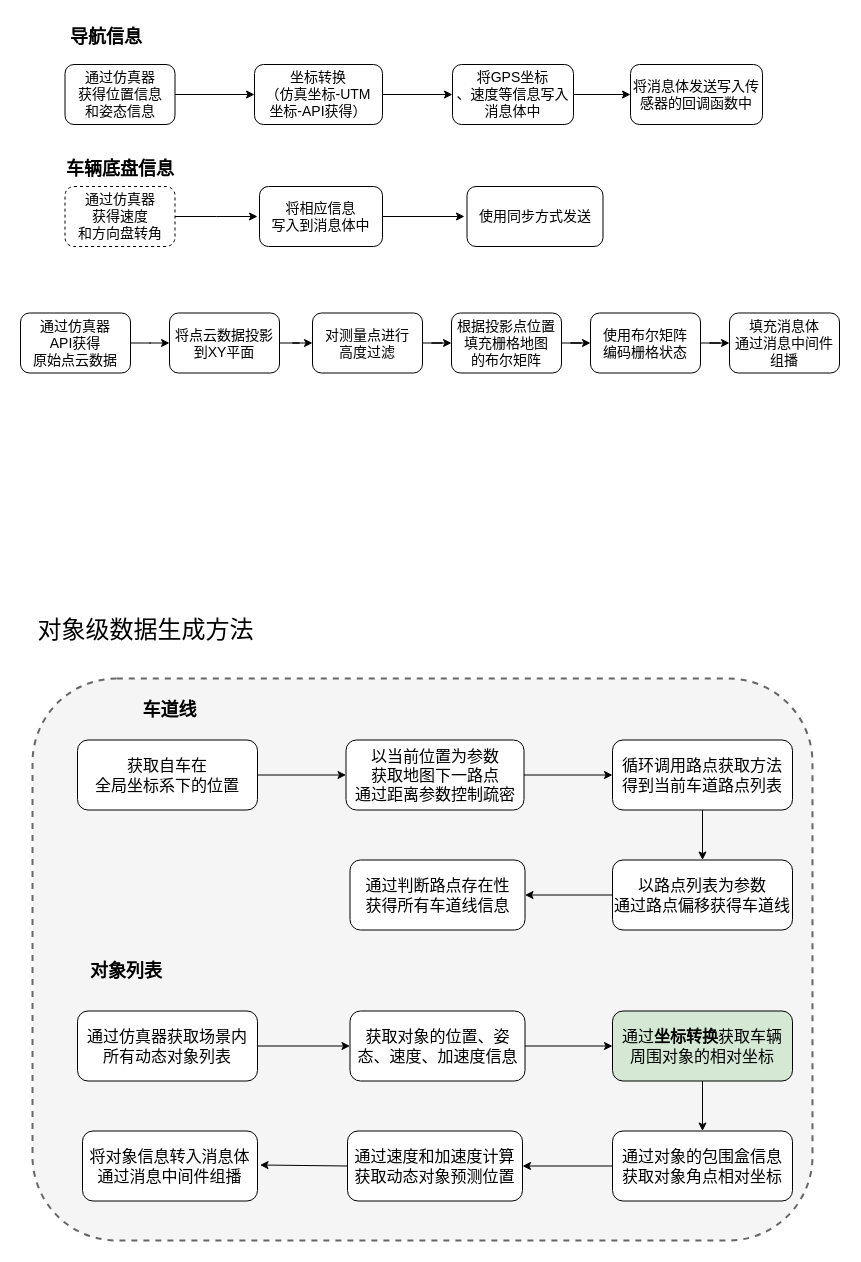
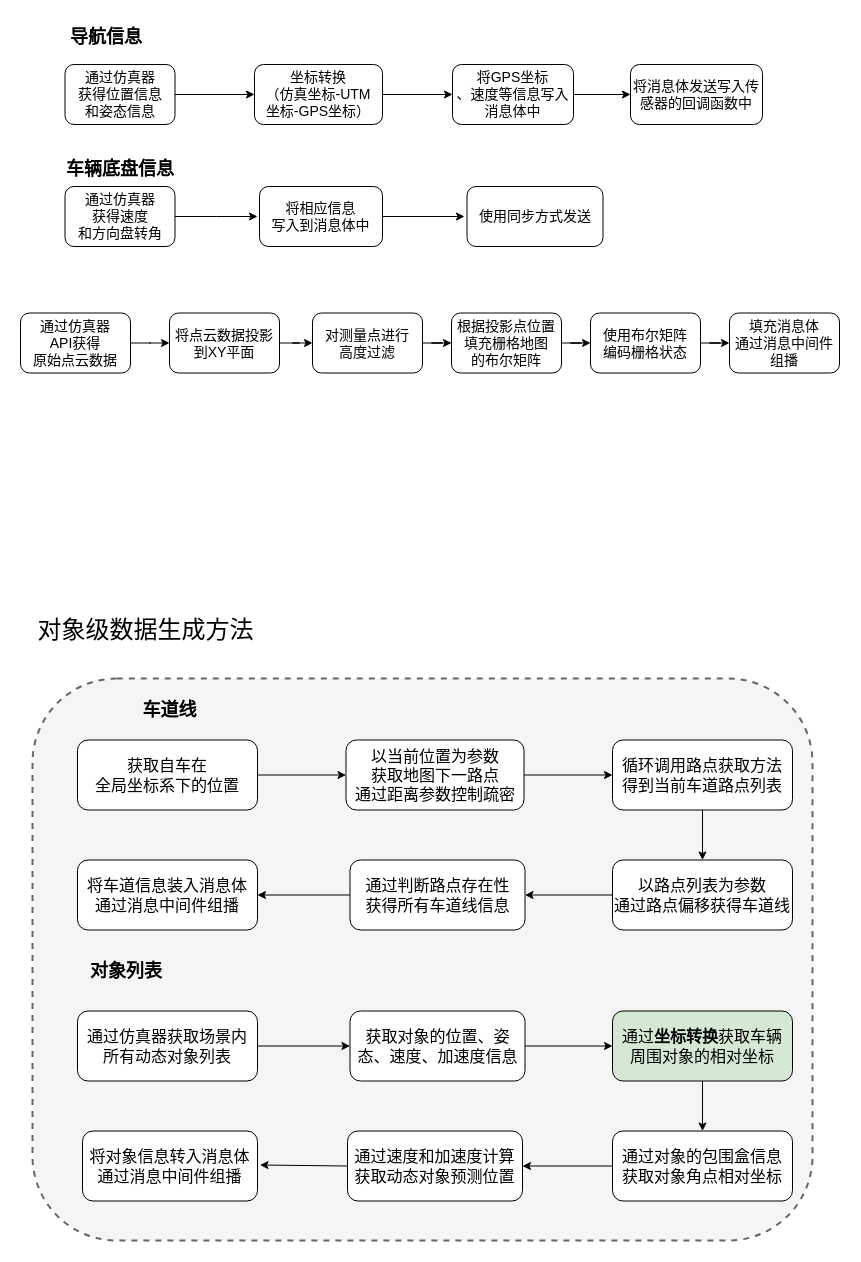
node "坐标转换 （仿真坐标-UTM 坐标-API获得）": label "坐标转换 （仿真坐标-UTM 坐标-API获得）" -> "坐标转换 （仿真坐标-UTM 坐标-GPS坐标）"
node "通过仿真器 获得速度 和方向盘转角": style dashed -> solid
node "将车道信息装入消息体 通过消息中间件组播": added
edge "通过判断路点存在性 获得所有车道线信息" -> "将车道信息装入消息体 通过消息中间件组播": added
